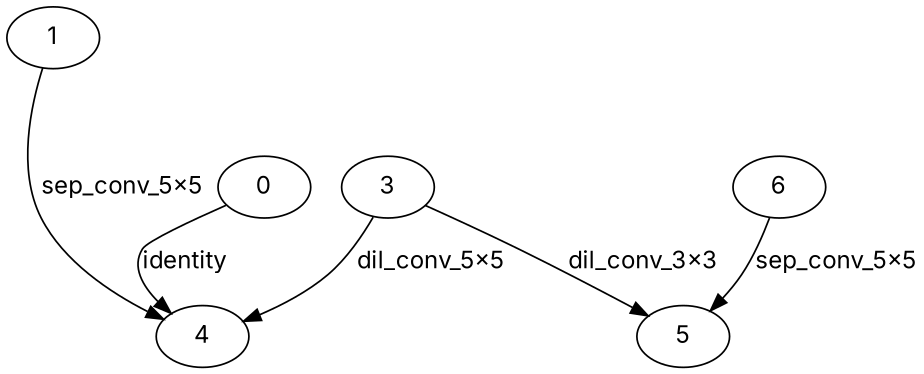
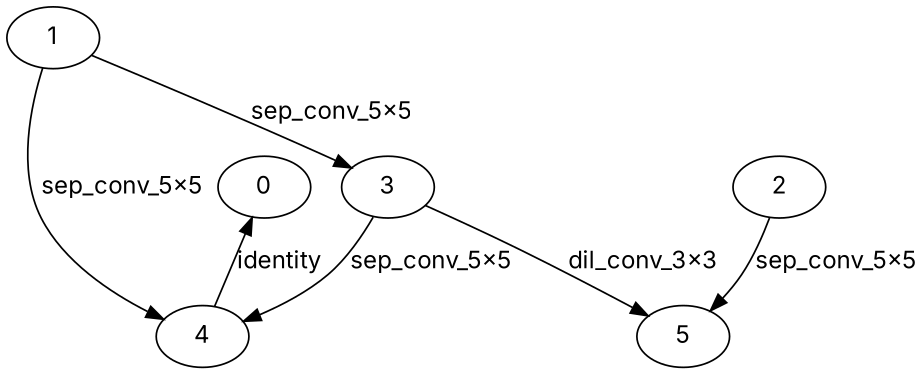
edge "1" -> "3": added, label "sep_conv_5x5"
node "6": label "6" -> "2"
edge "0" -> "4": reversed
edge "3" -> "4": label "dil_conv_5x5" -> "sep_conv_5x5"
